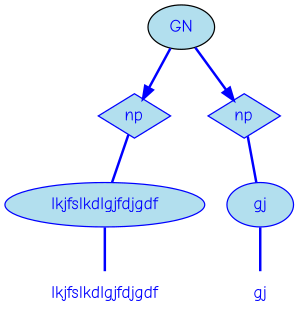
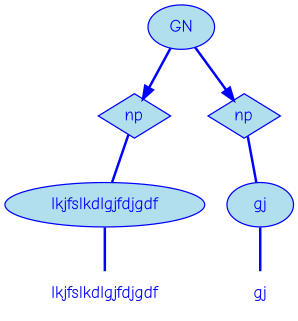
node "GN": color black -> blue
